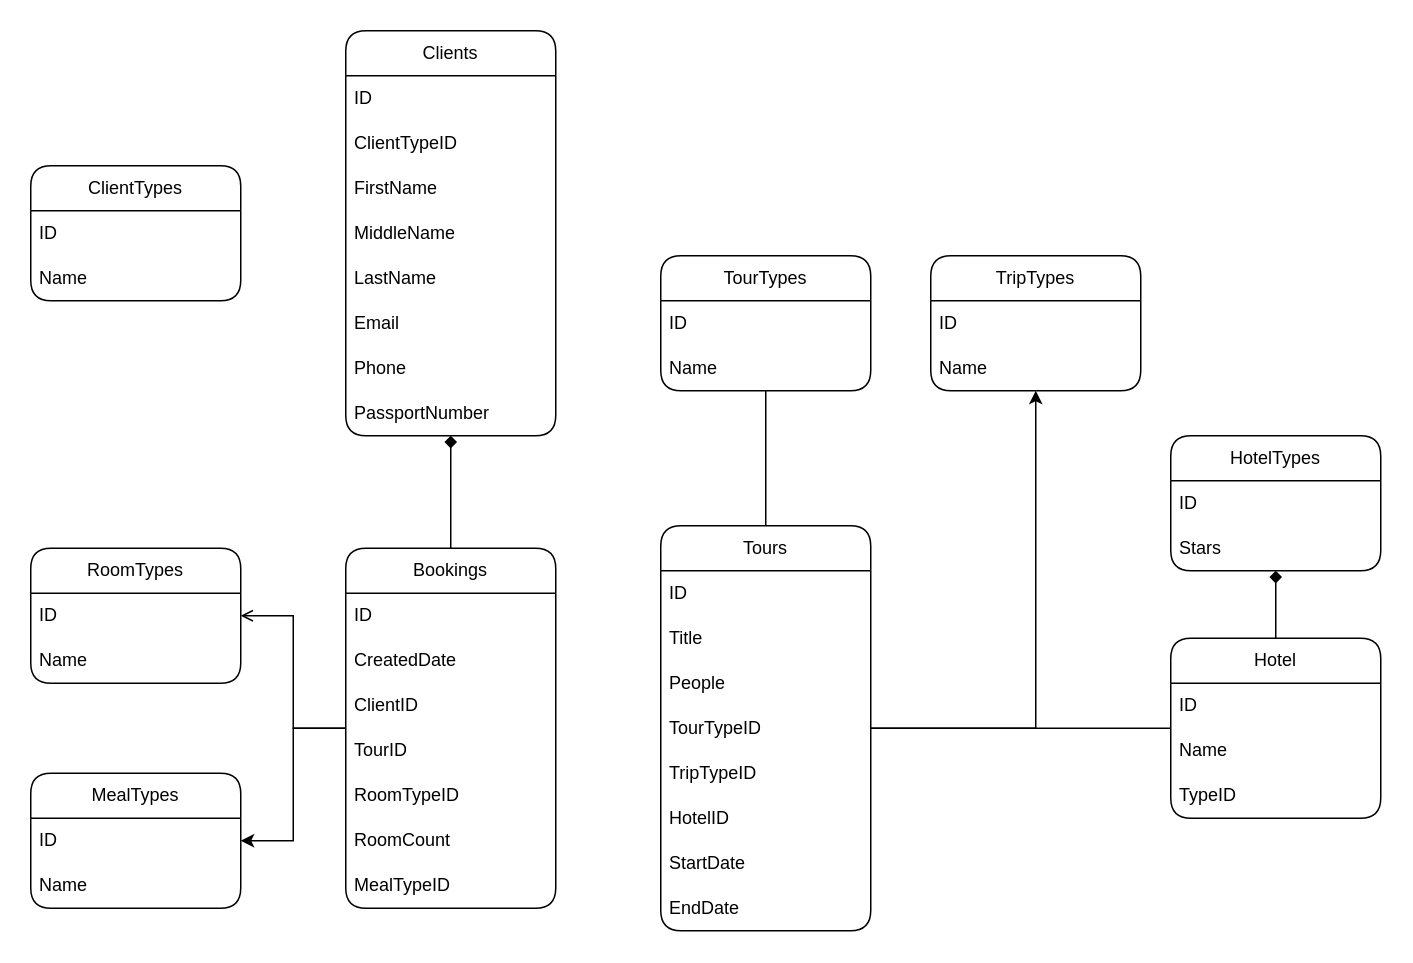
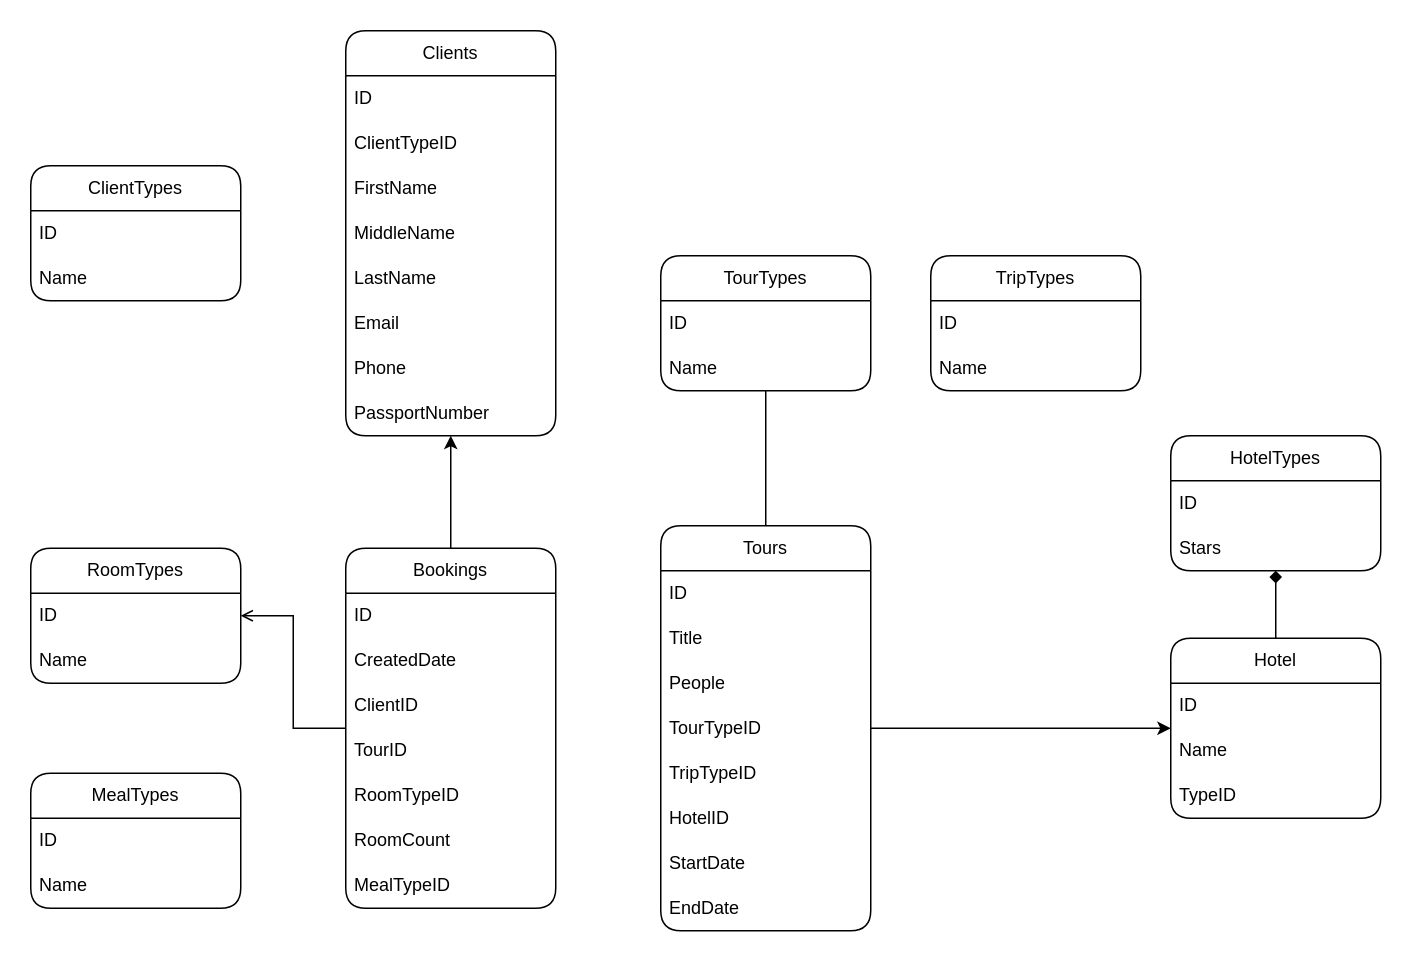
edge "Bookings" -> "Clients": arrowhead diamond -> classic
edge "Tours" -> "TripTypes": removed
edge "Tours" -- "Hotel": arrowhead none -> classic
edge "Bookings" -> "MealTypes": removed
